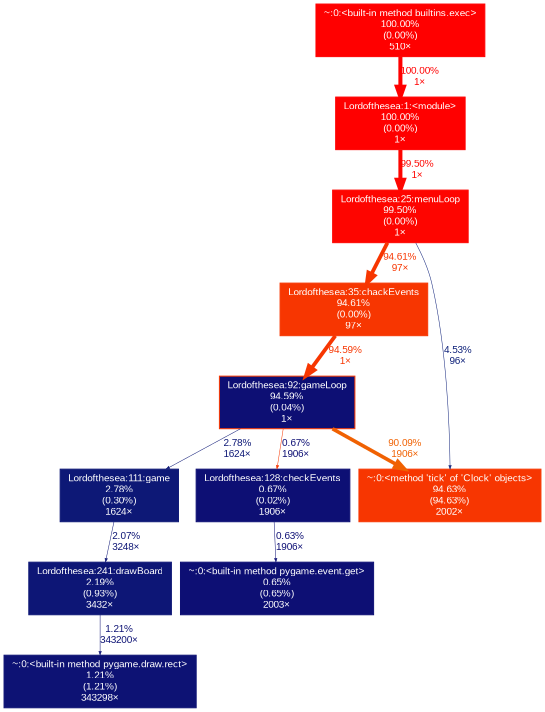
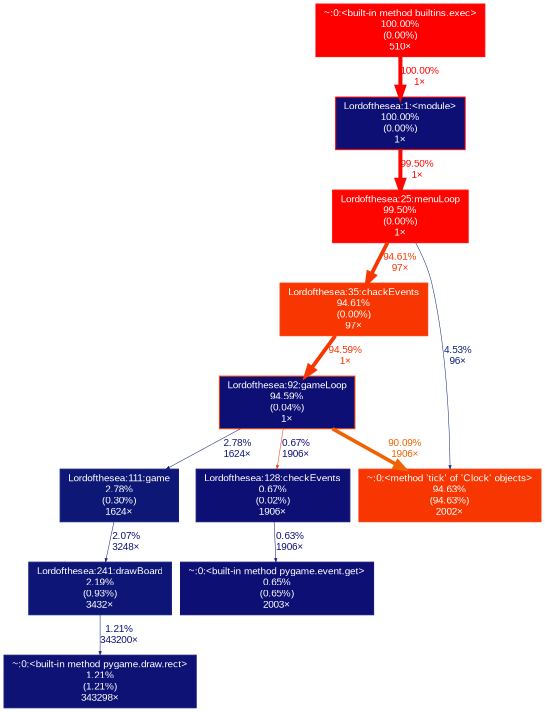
node "Lordofthesea:1:<module> 100.00% (0.00%) 1×": fillcolor #ff0000 -> #0d0f74
